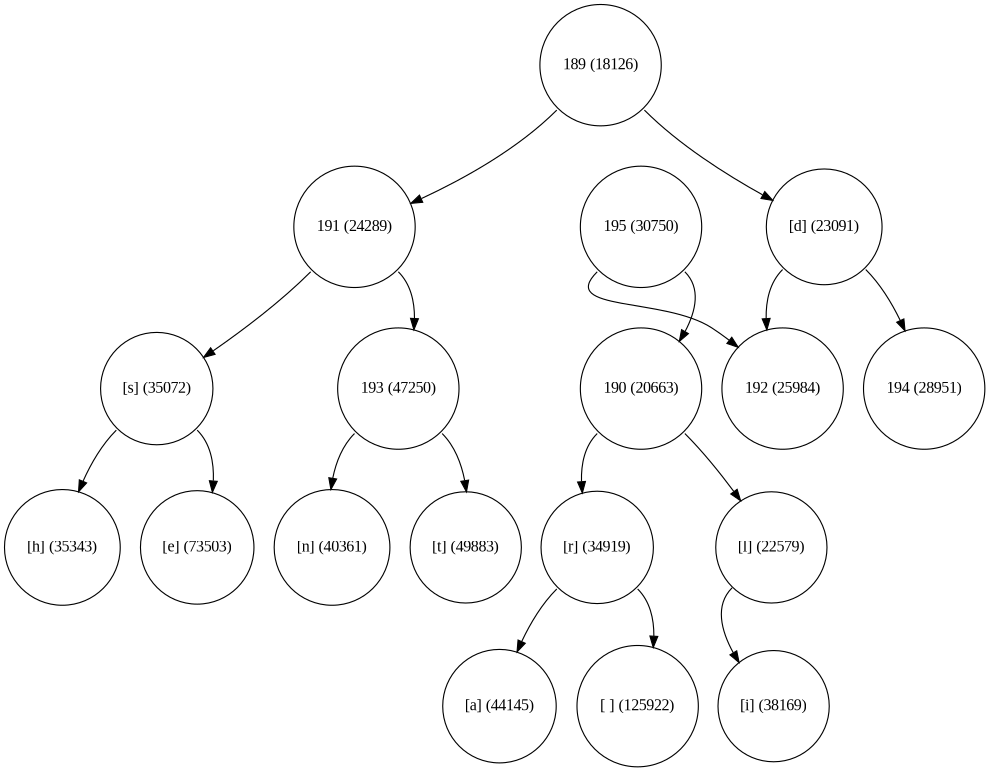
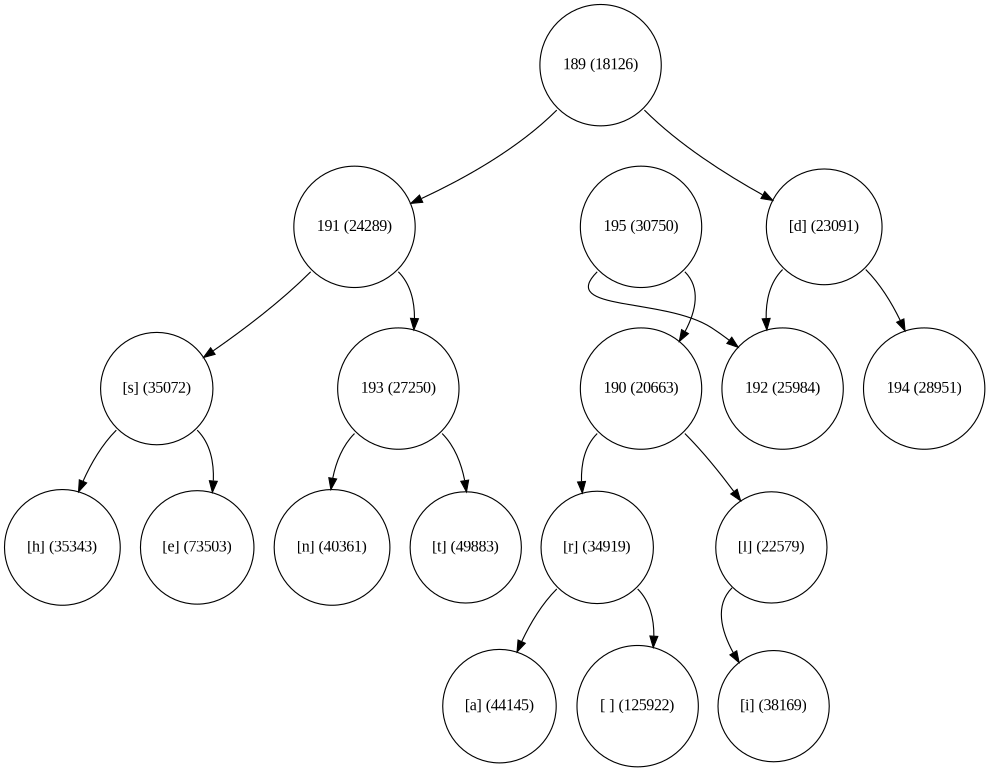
node "193 (47250)": label "193 (47250)" -> "193 (27250)"
